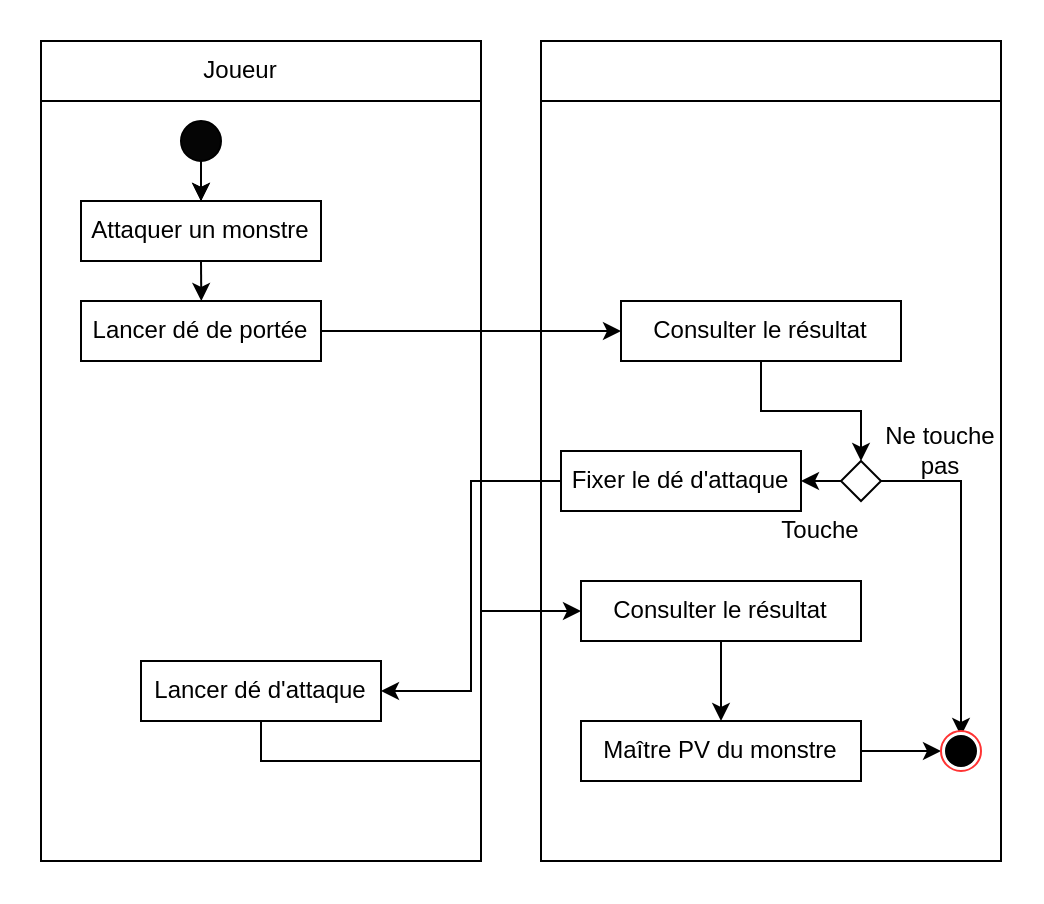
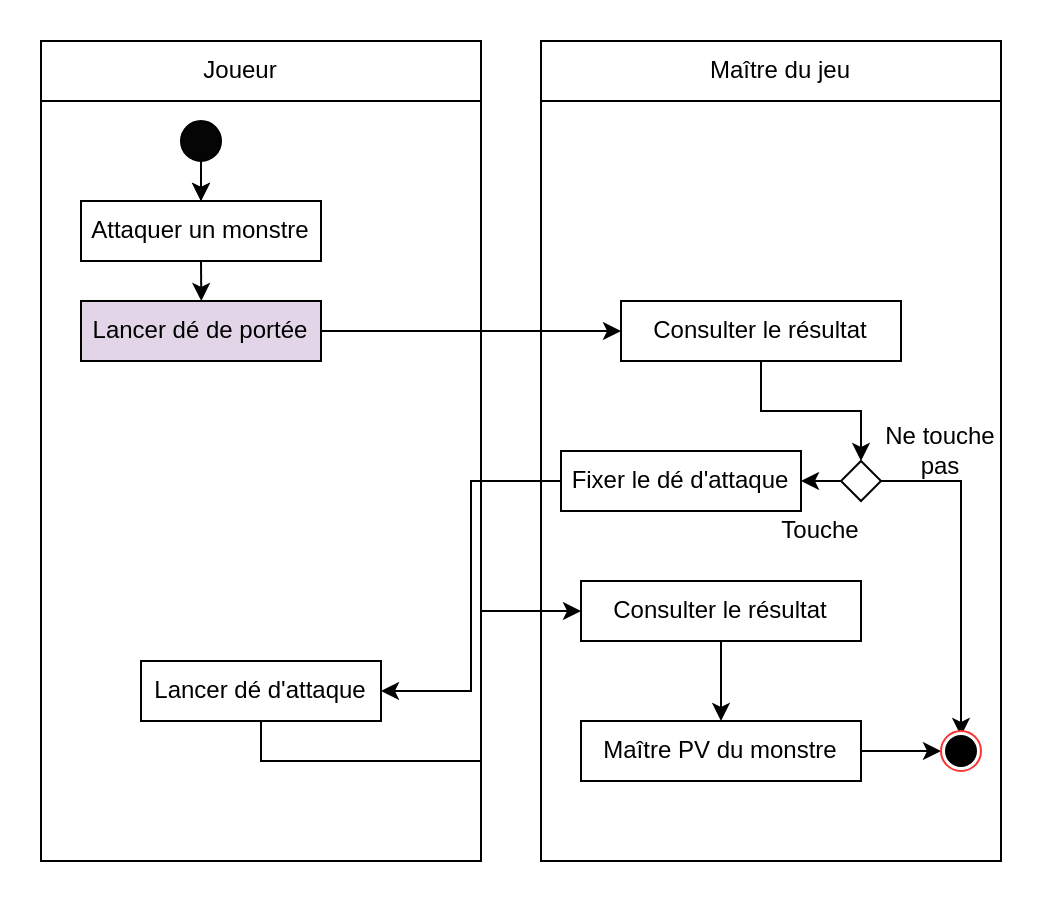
node "Maître du jeu": added
node "Lancer dé de portée": fillcolor #ffffff -> #e1d5e7
